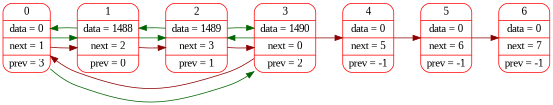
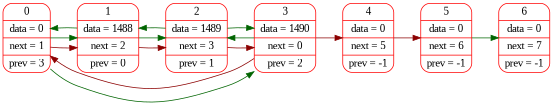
edge "5" -> "6": color darkred -> darkgreen
